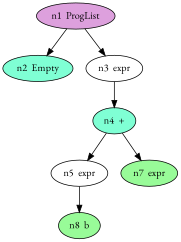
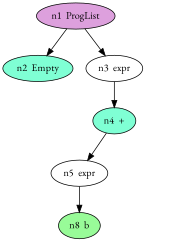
node "n7  expr": removed
